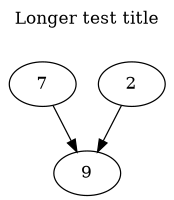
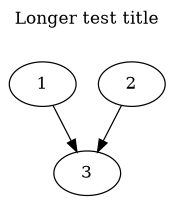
node "7": label "7" -> "1"
node "9": label "9" -> "3"
